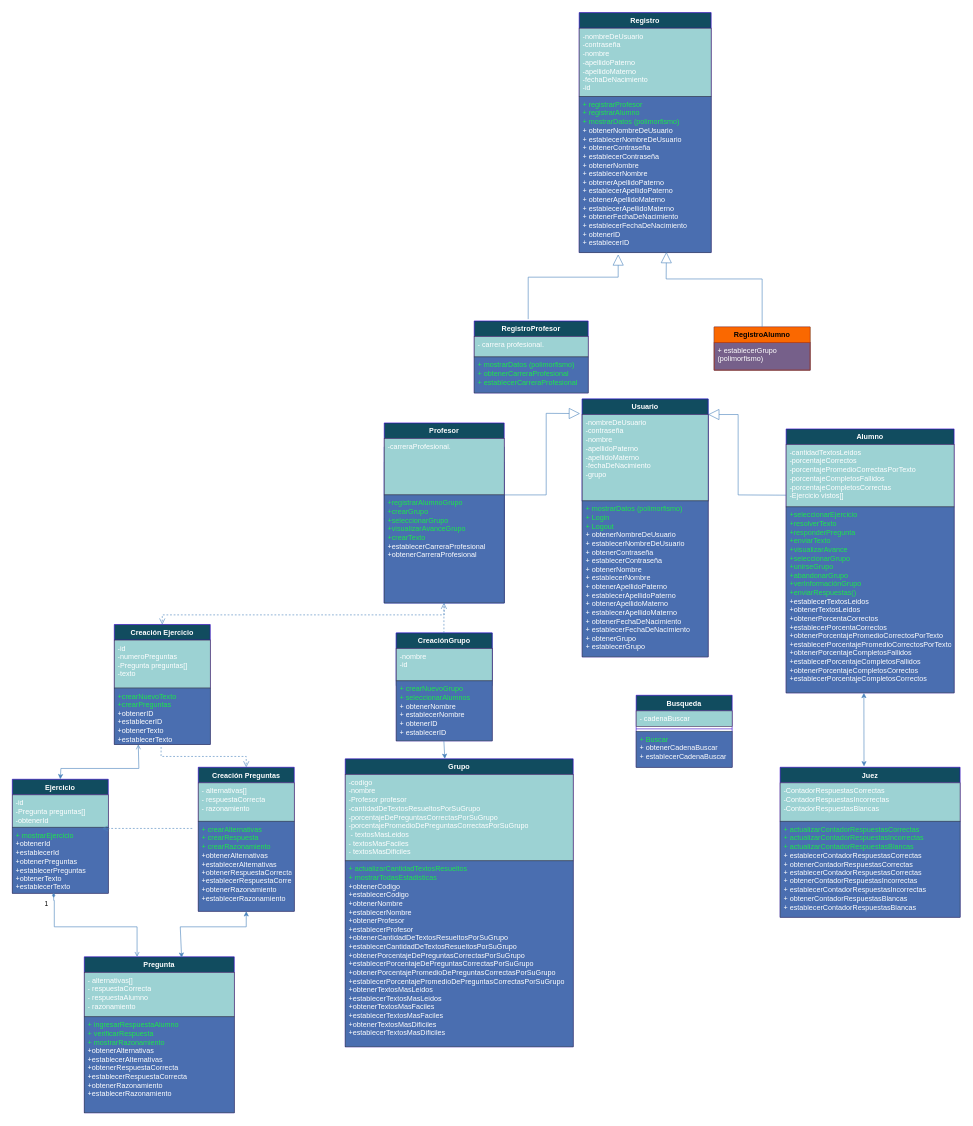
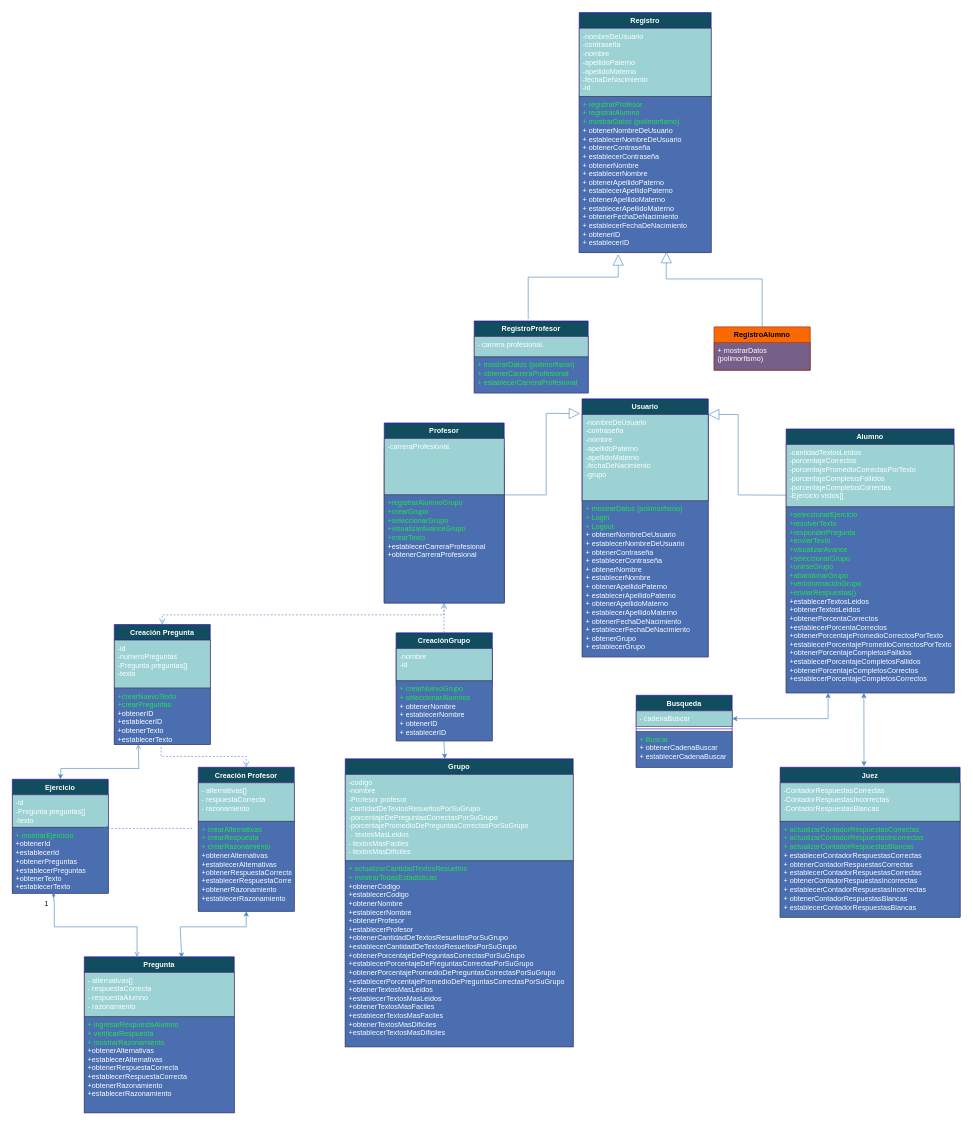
node "+ establecerGrupo (polimorfismo)": label "+ establecerGrupo (polimorfismo)" -> "+ mostrarDatos (polimorfismo)"
node "Creación Ejercicio": label "Creación Ejercicio" -> "Creación Pregunta"
edge "Alumno" -- "- cadenaBuscar": added
node "Creación Preguntas": label "Creación Preguntas" -> "Creación Profesor"
node "-id -Pregunta preguntas[] -obtenerId": label "-id -Pregunta preguntas[] -obtenerId" -> "-id -Pregunta preguntas[] -texto"
